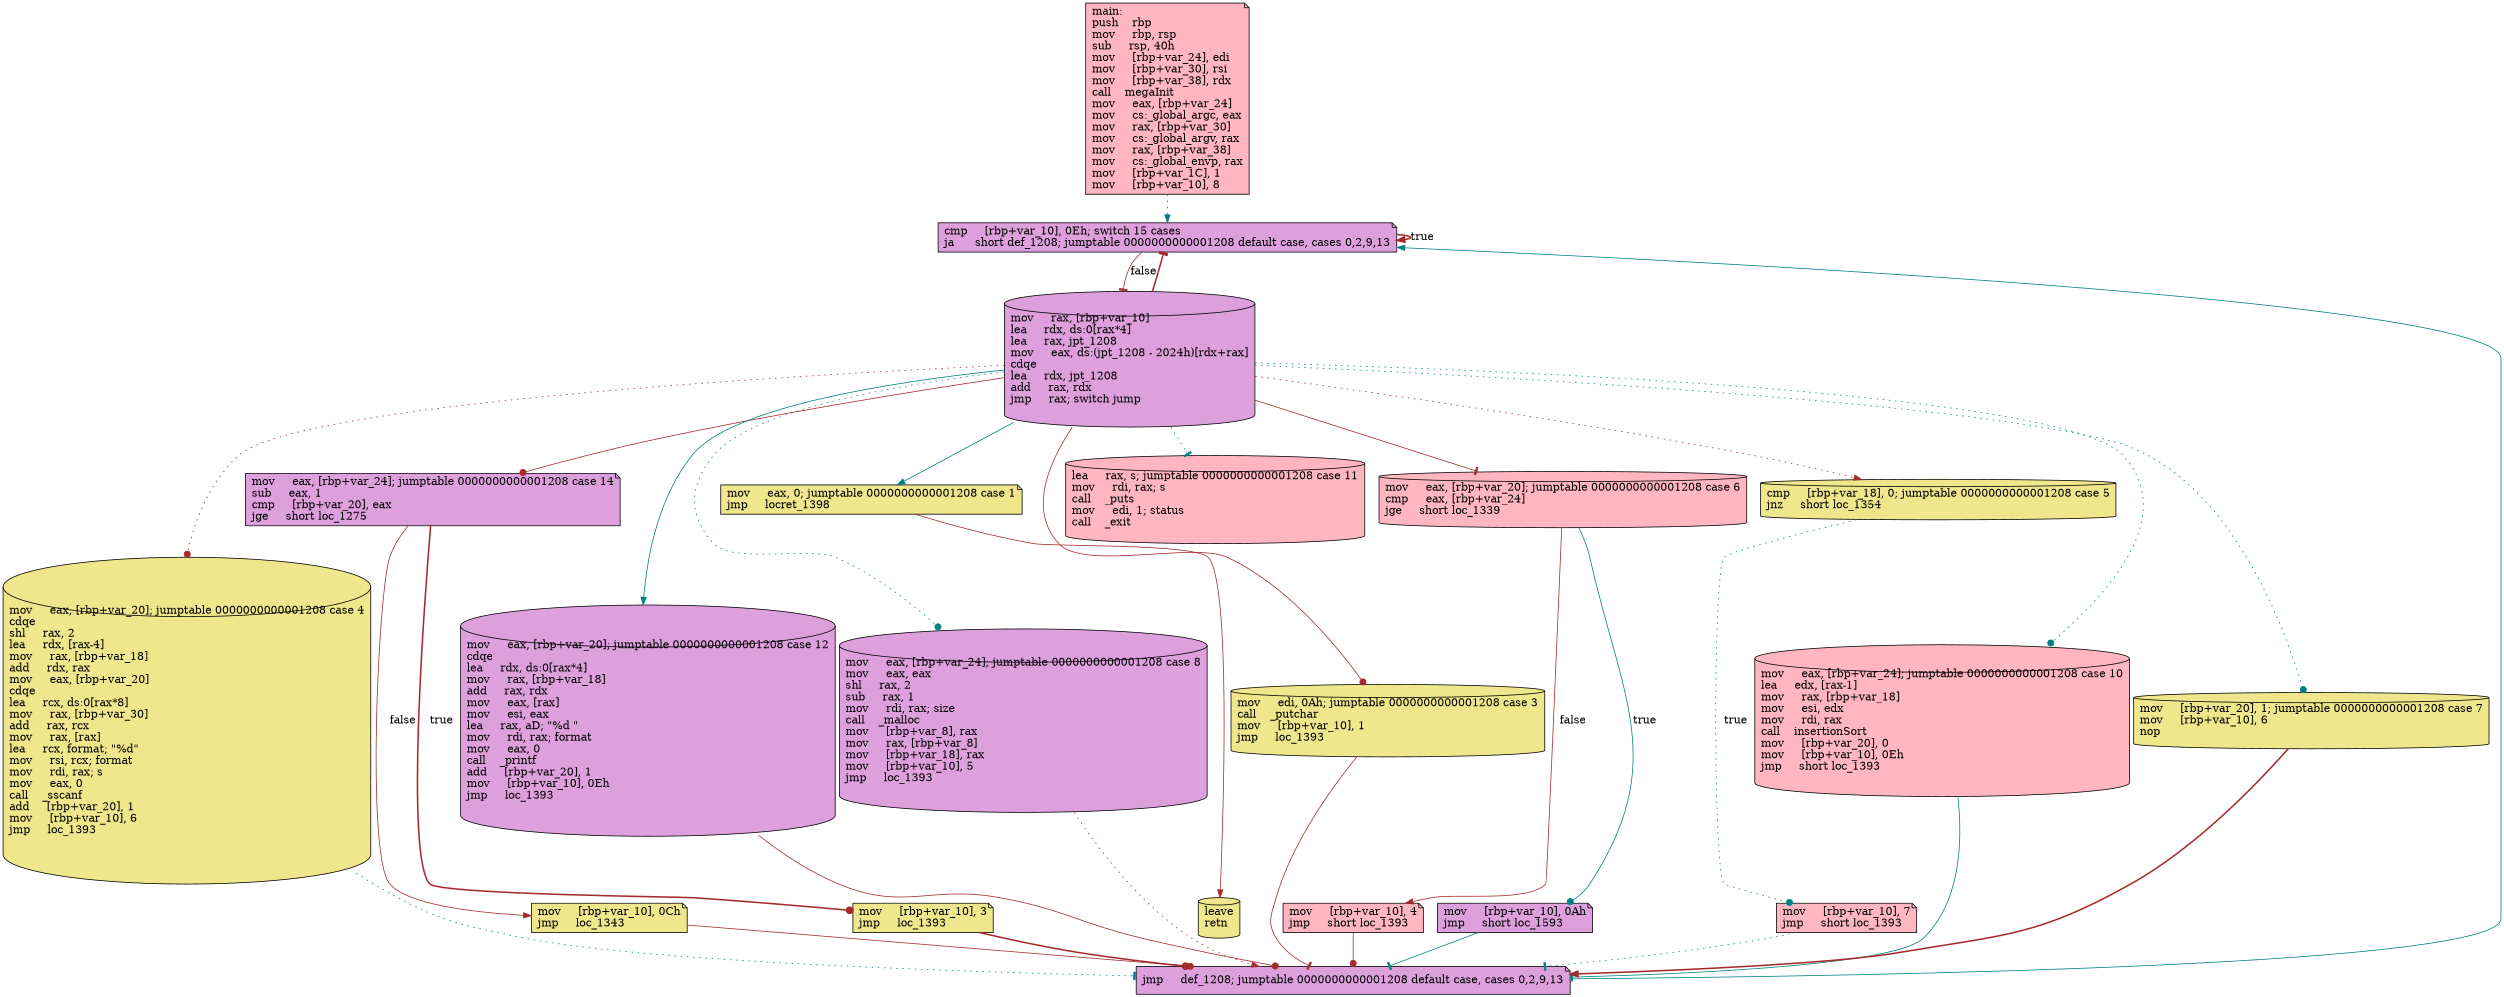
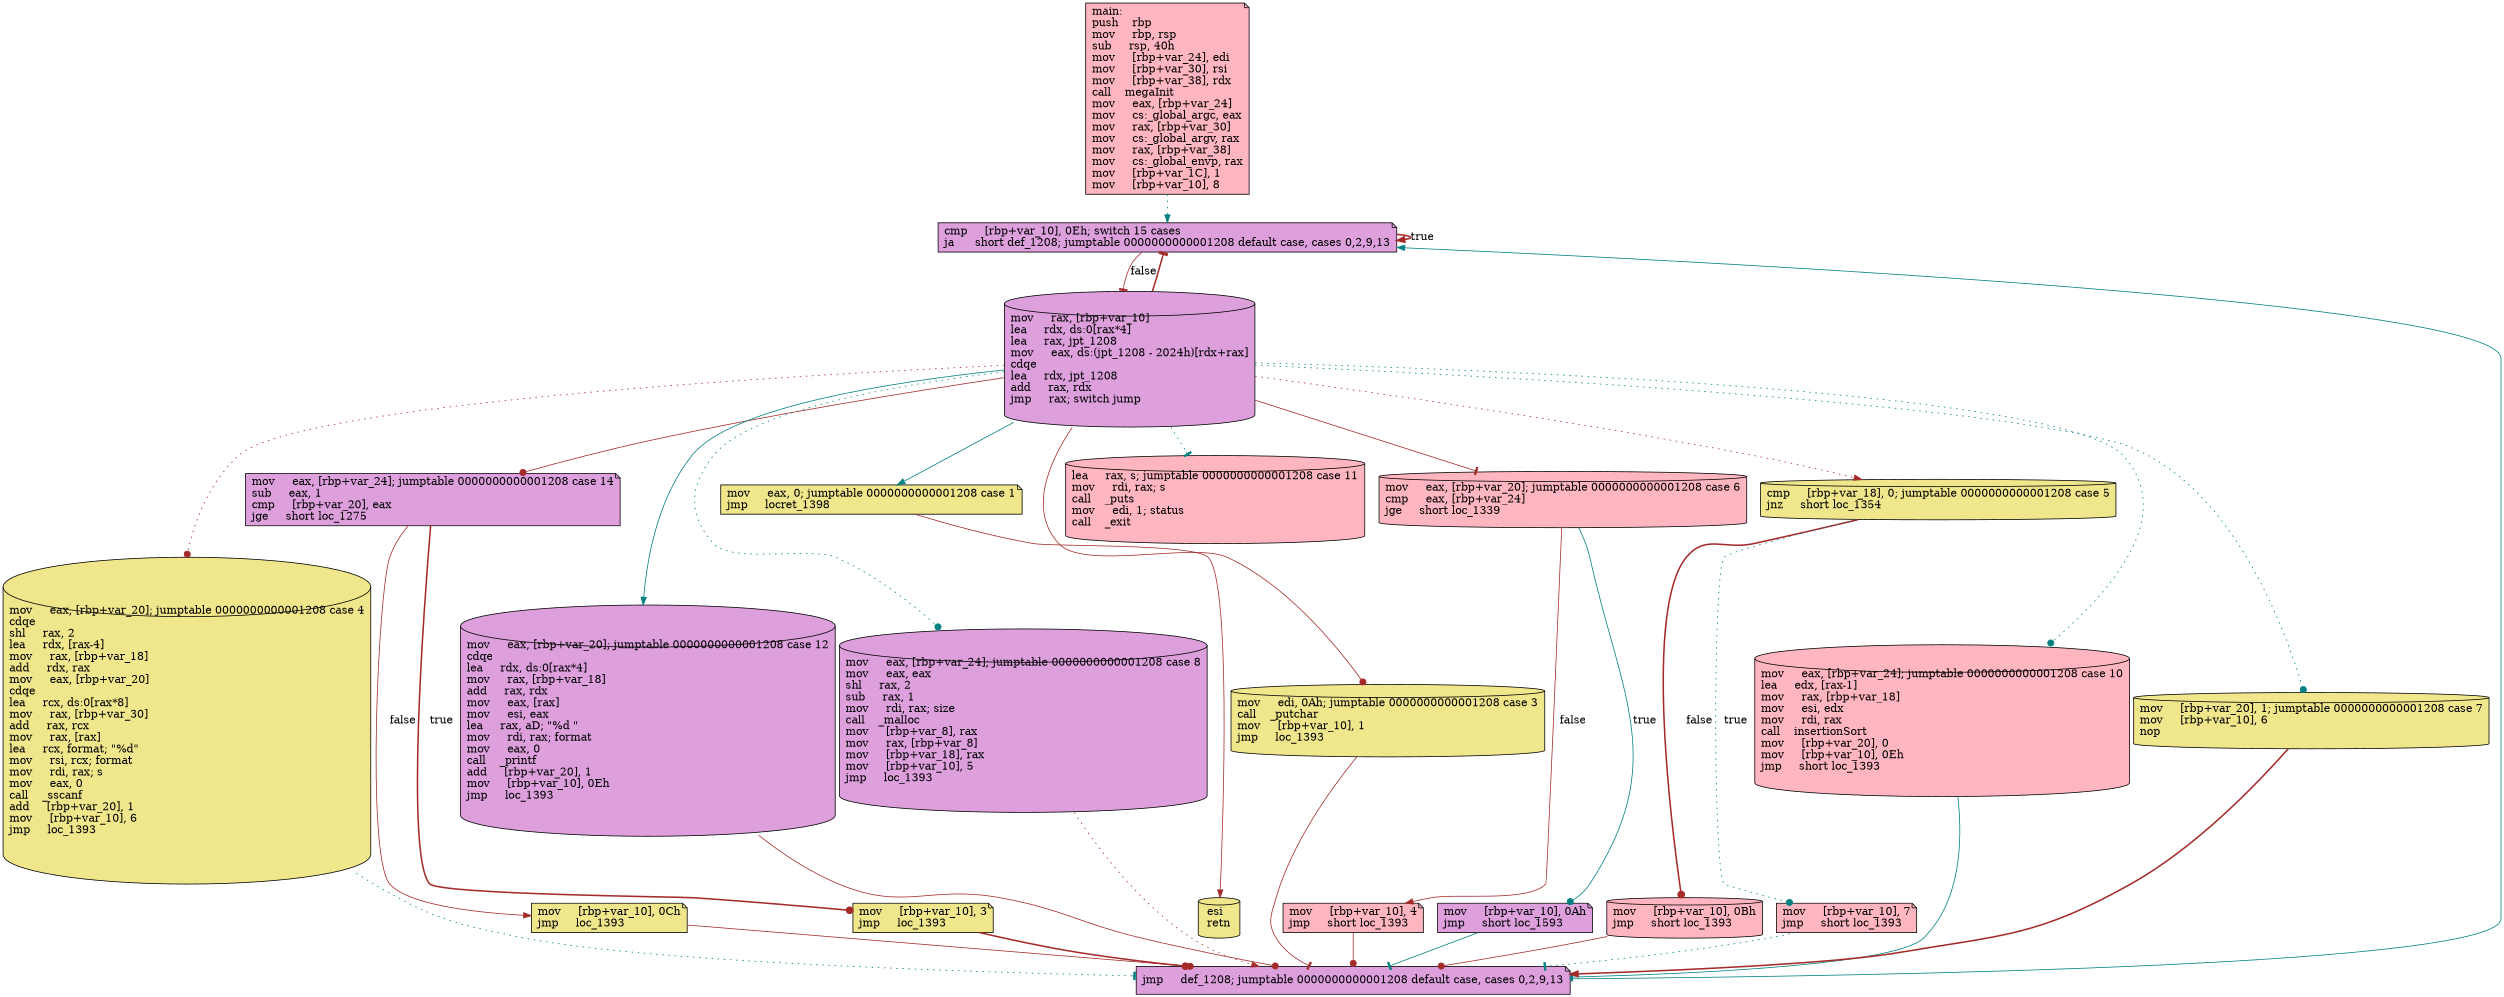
node "mov     [rbp+var_10], 0Ch jmp     loc_1343": label "mov     [rbp+var_10], 0Ch jmp     loc_1343" -> "mov     [rbp+var_10], 0Ch jmp     loc_1393"
node "leave retn": label "leave retn" -> "esi retn"
node "mov     [rbp+var_10], 0Bh jmp     short loc_1393": added
